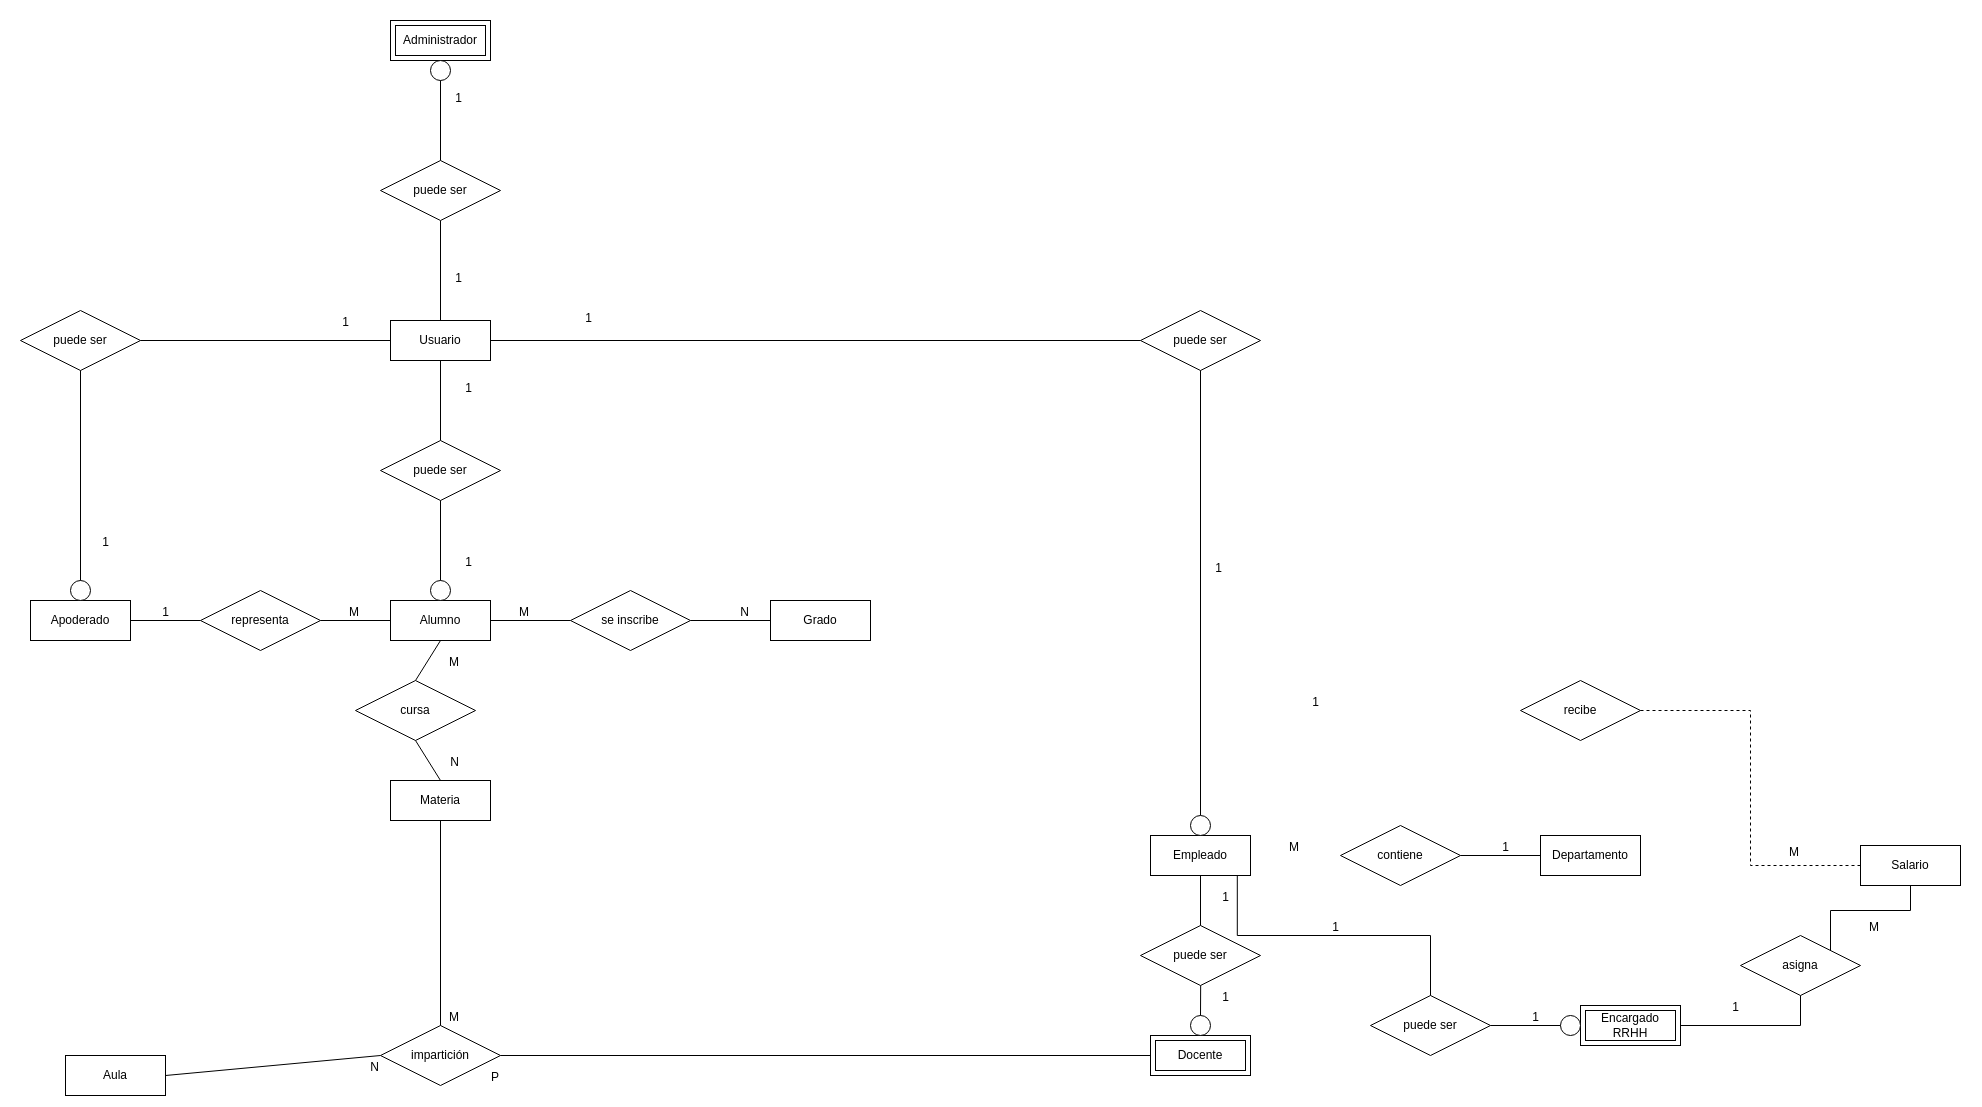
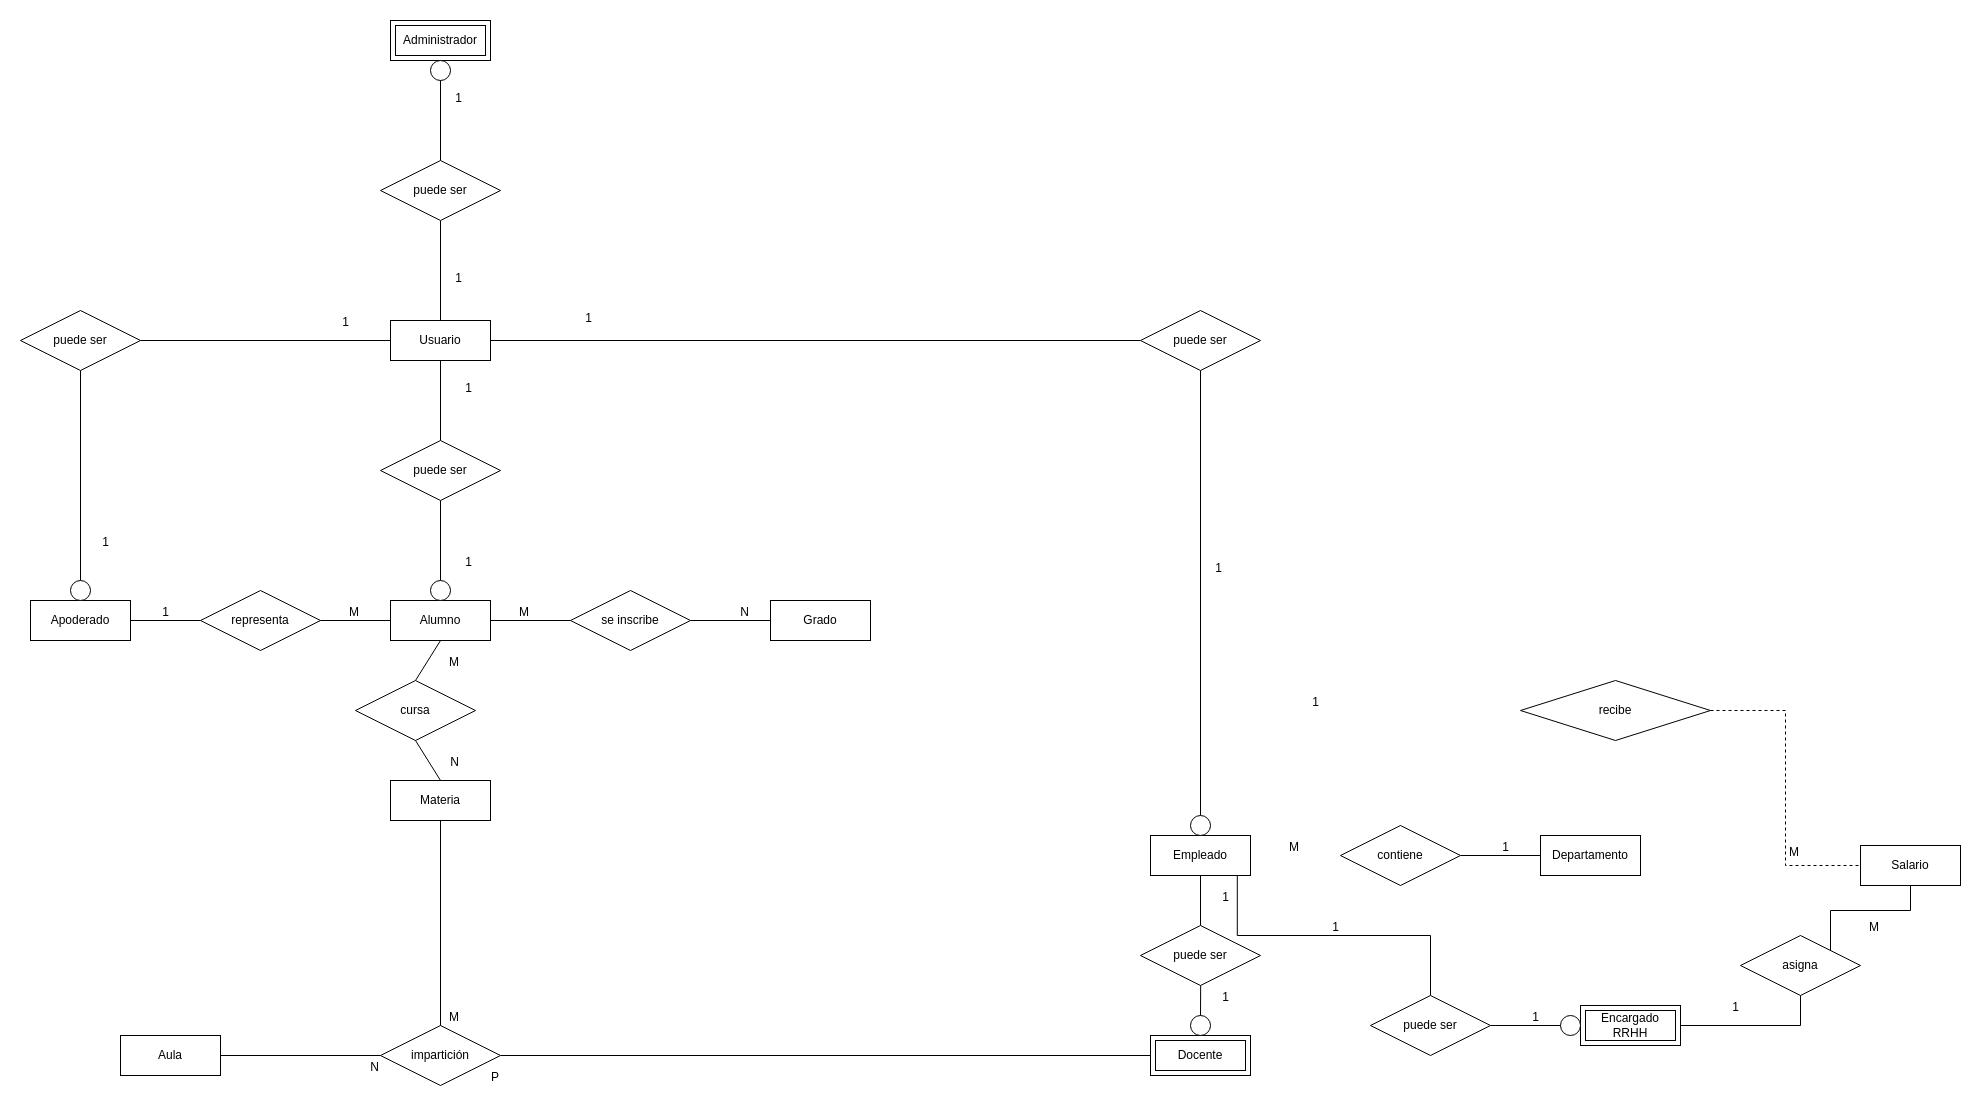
node "recibe": size 120x60 -> 190x60
node "Aula": moved (116, 1076) -> (171, 1056)
